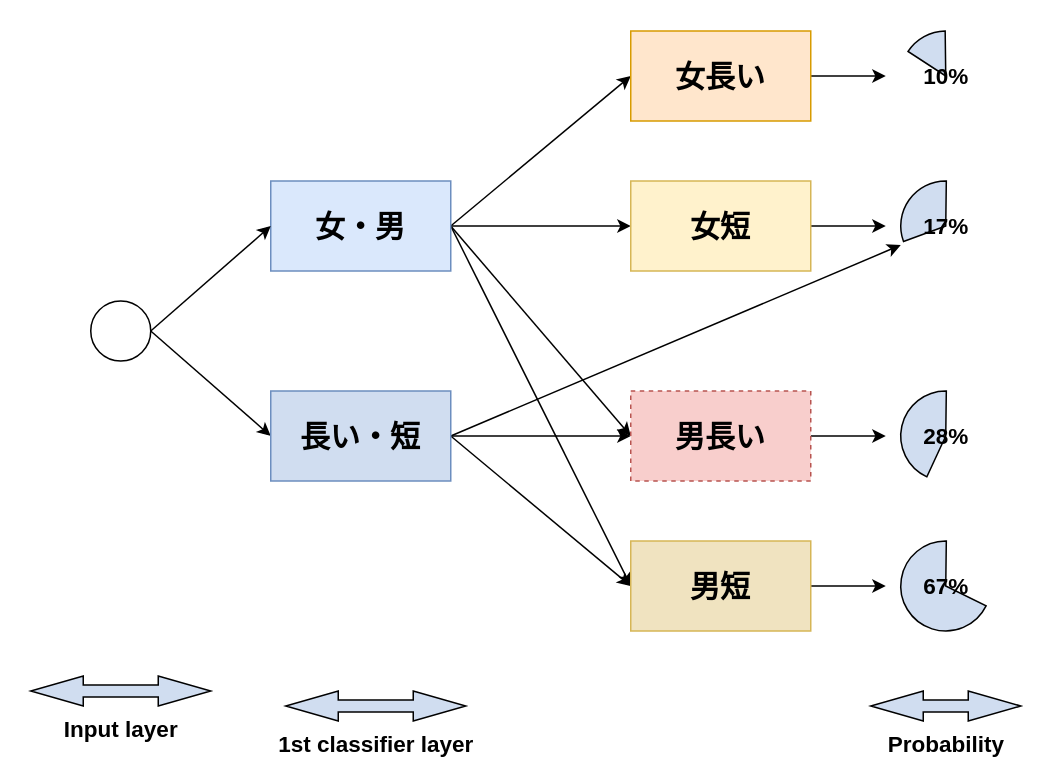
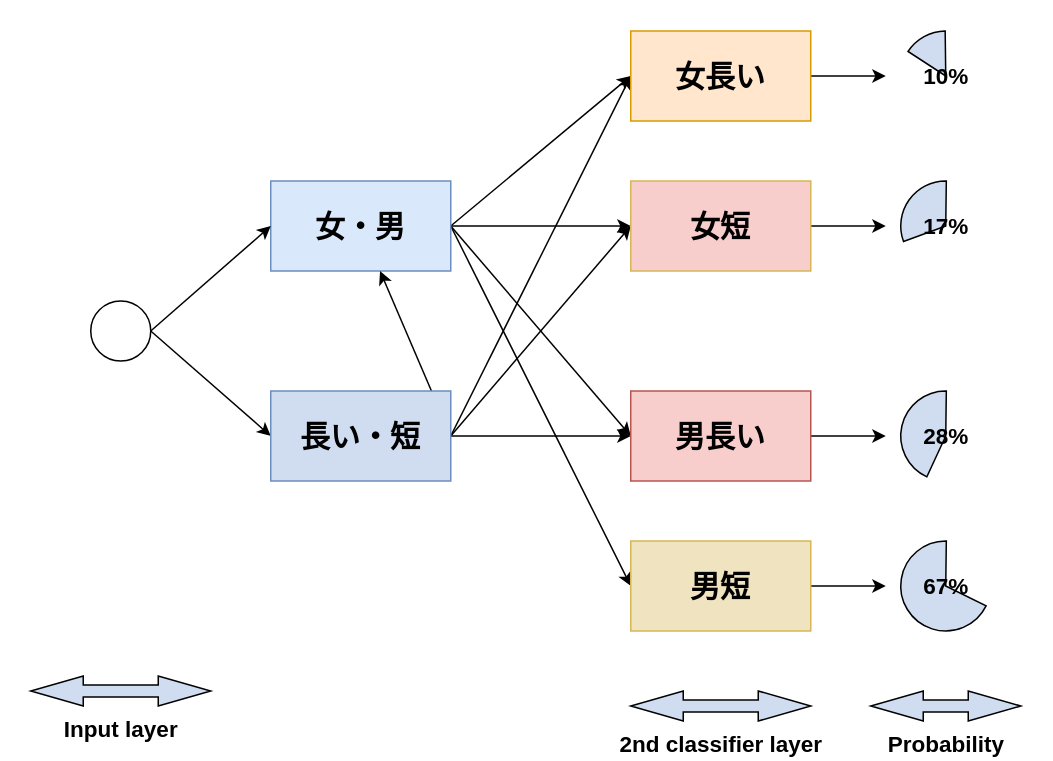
node "女短": fillcolor #fff2cc -> #f8cecc
edge "長い・短" -> "女長い": added
edge "長い・短" -> "17%": now "長い・短" -> "女短"
node "男長い": style dashed -> solid
edge "長い・短" -> "男短": now "長い・短" -> "女・男"
node "1st classifier layer": removed
node "2nd classifier layer": added
